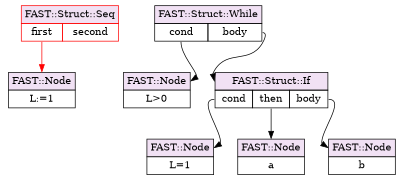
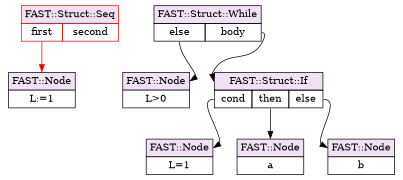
node "FAST::Struct::While": text "cond" -> "else"
node "FAST::Struct::If": text "body" -> "else"
